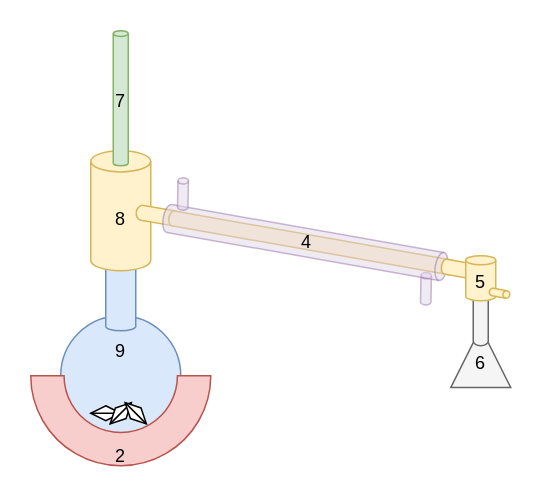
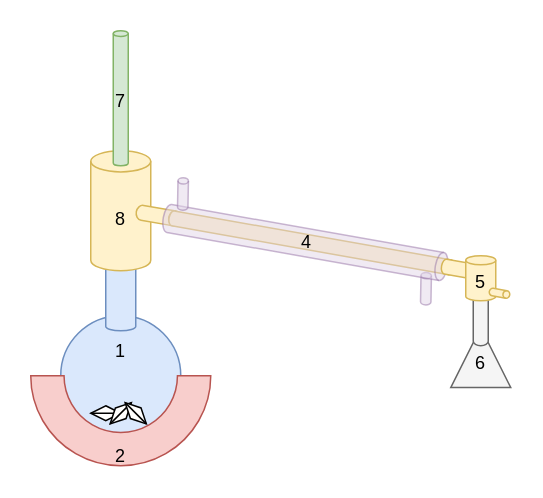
node "9": label "9" -> "1"
